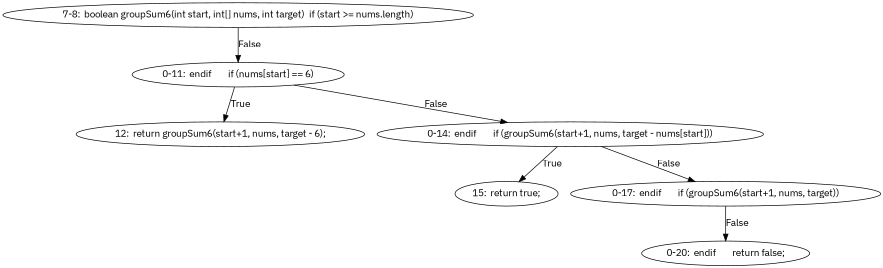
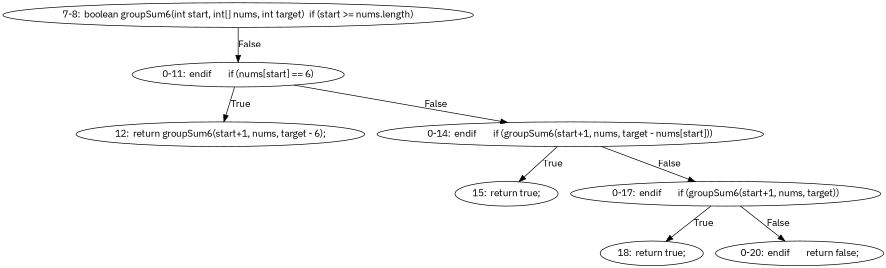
node "18:  return true;": added
